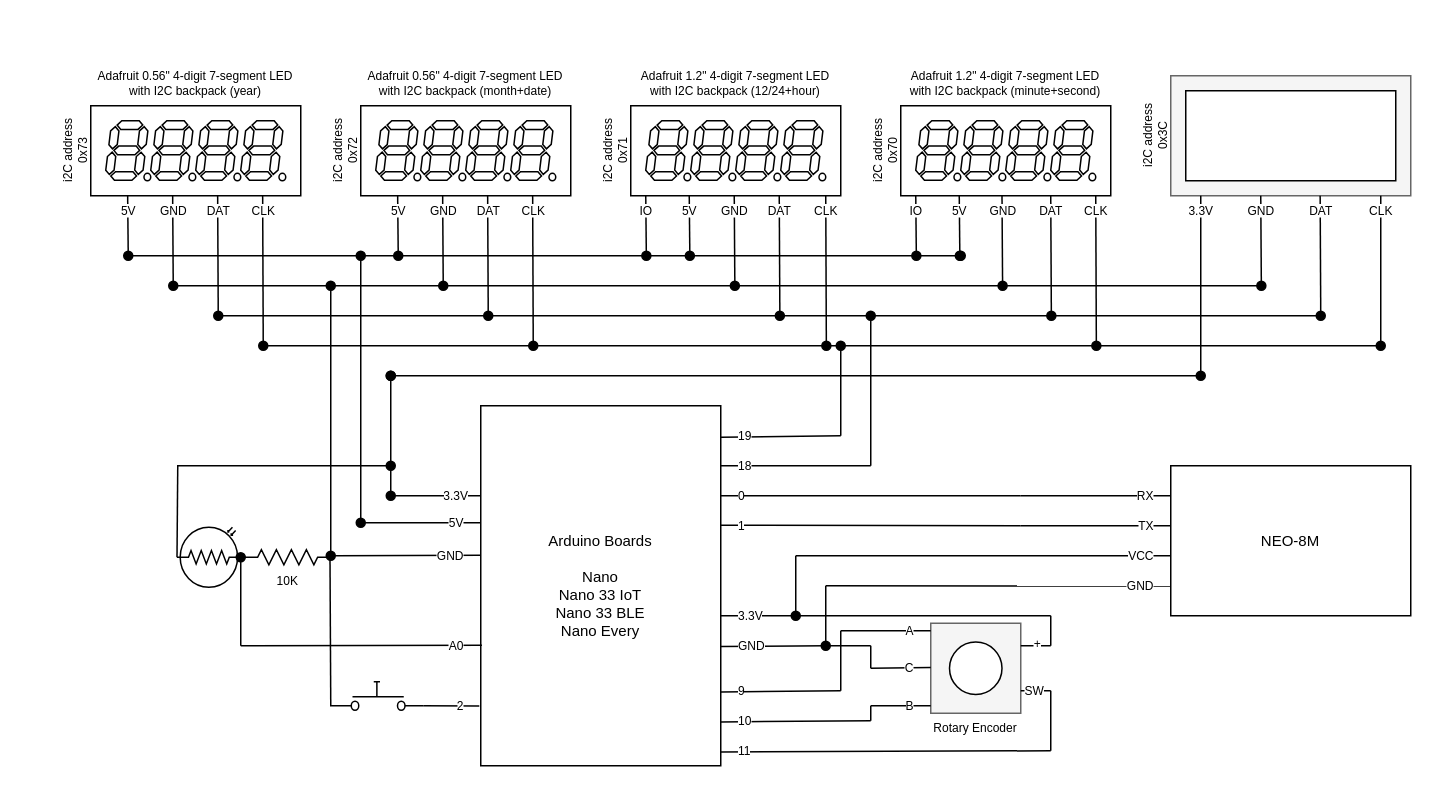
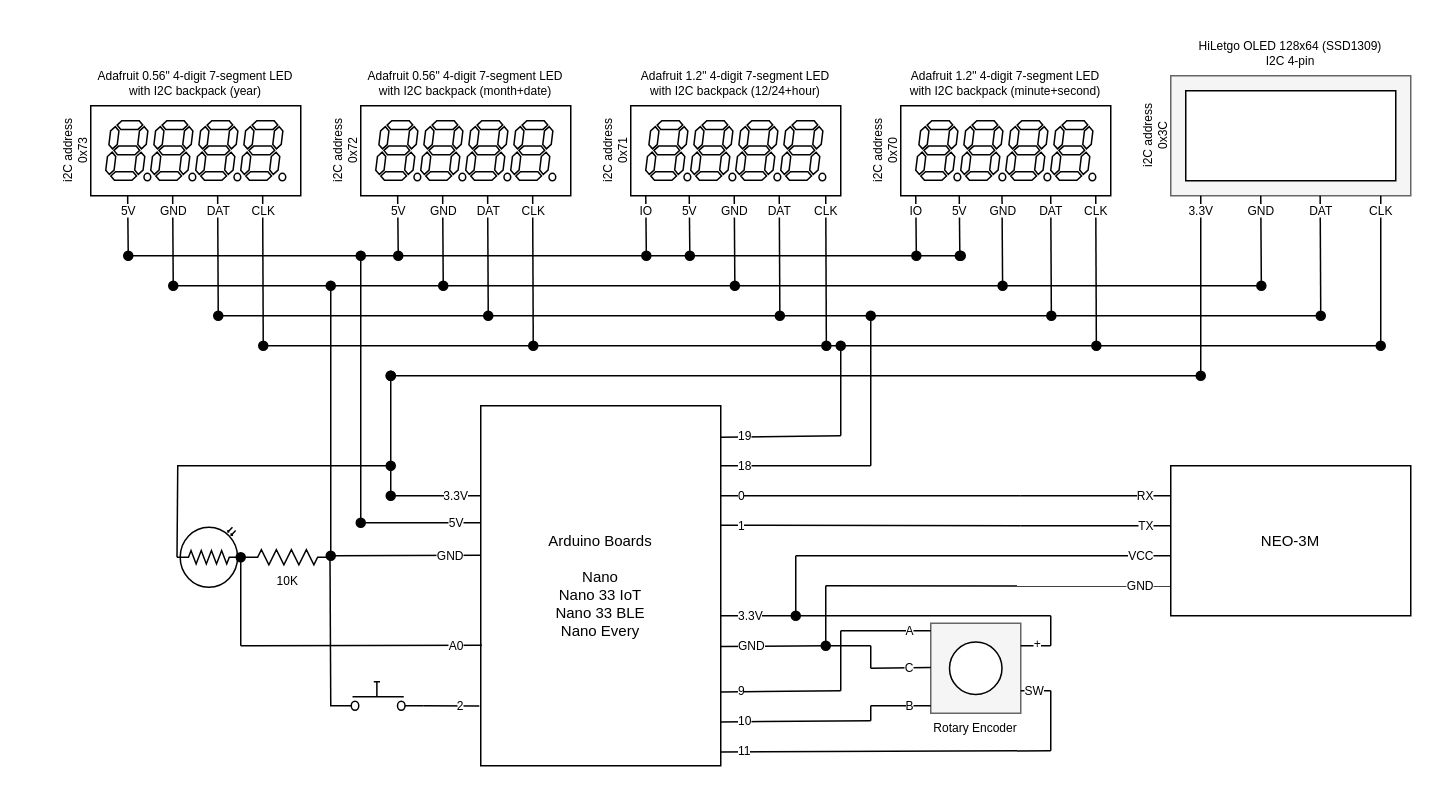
node "HiLetgo OLED 128x64 (SSD1309) I2C 4-pin": added
node "NEO-8M": label "NEO-8M" -> "NEO-3M"
